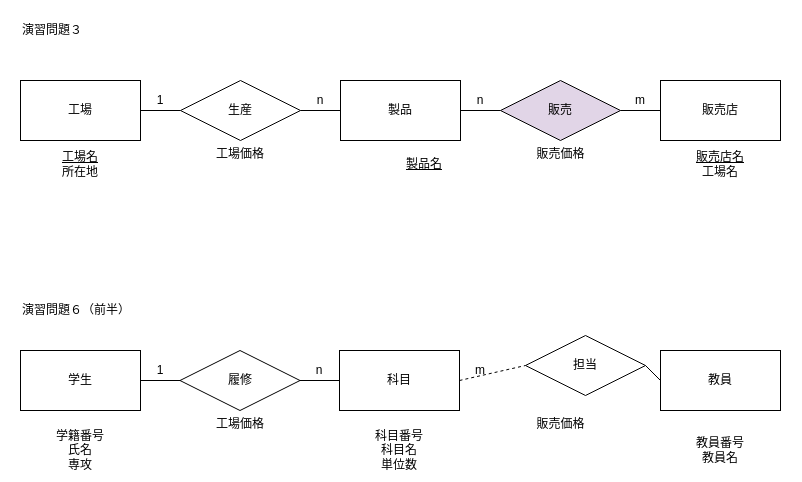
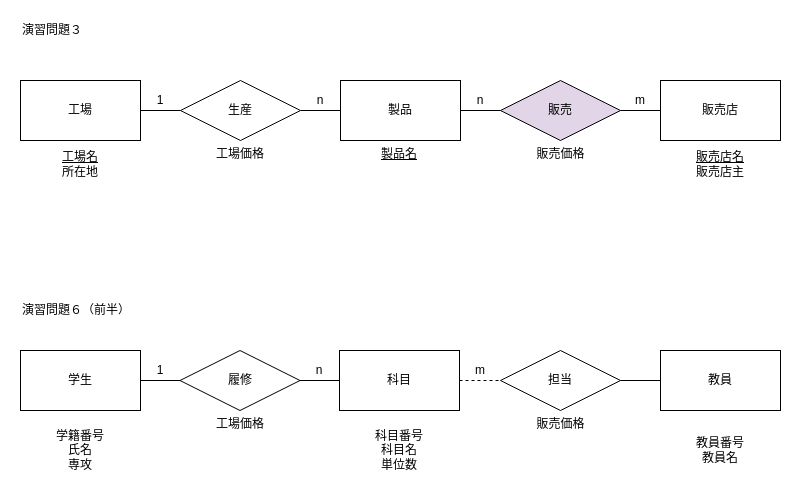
node "製品名": moved (425, 165) -> (400, 155)
node "販売店名 工場名": label "販売店名 工場名" -> "販売店名 販売店主"
node "担当": moved (586, 366) -> (561, 381)
